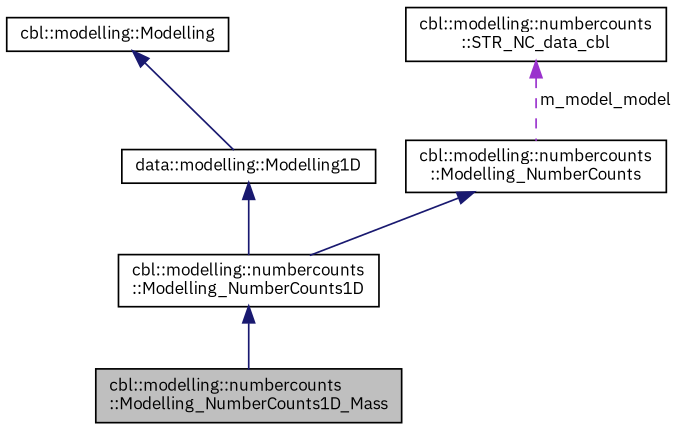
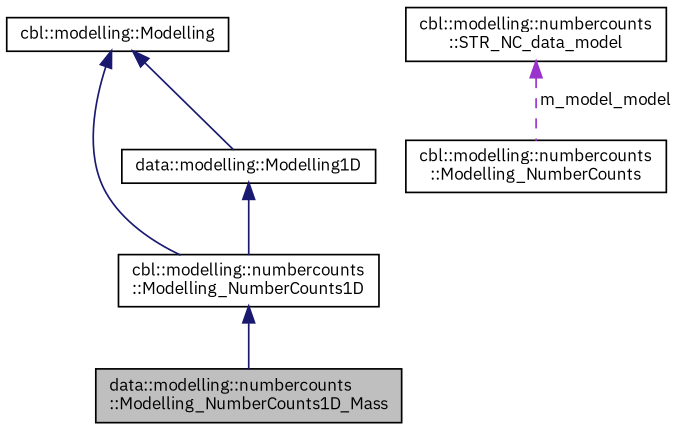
node "cbl::modelling::numbercounts ::STR_NC_data_cbl": label "cbl::modelling::numbercounts ::STR_NC_data_cbl" -> "cbl::modelling::numbercounts ::STR_NC_data_model"
edge "cbl::modelling::numbercounts ::Modelling_NumberCounts1D" -> "cbl::modelling::numbercounts ::Modelling_NumberCounts": now "cbl::modelling::numbercounts ::Modelling_NumberCounts1D" -> "cbl::modelling::Modelling"
node "cbl::modelling::numbercounts ::Modelling_NumberCounts1D_Mass": label "cbl::modelling::numbercounts ::Modelling_NumberCounts1D_Mass" -> "data::modelling::numbercounts ::Modelling_NumberCounts1D_Mass"
